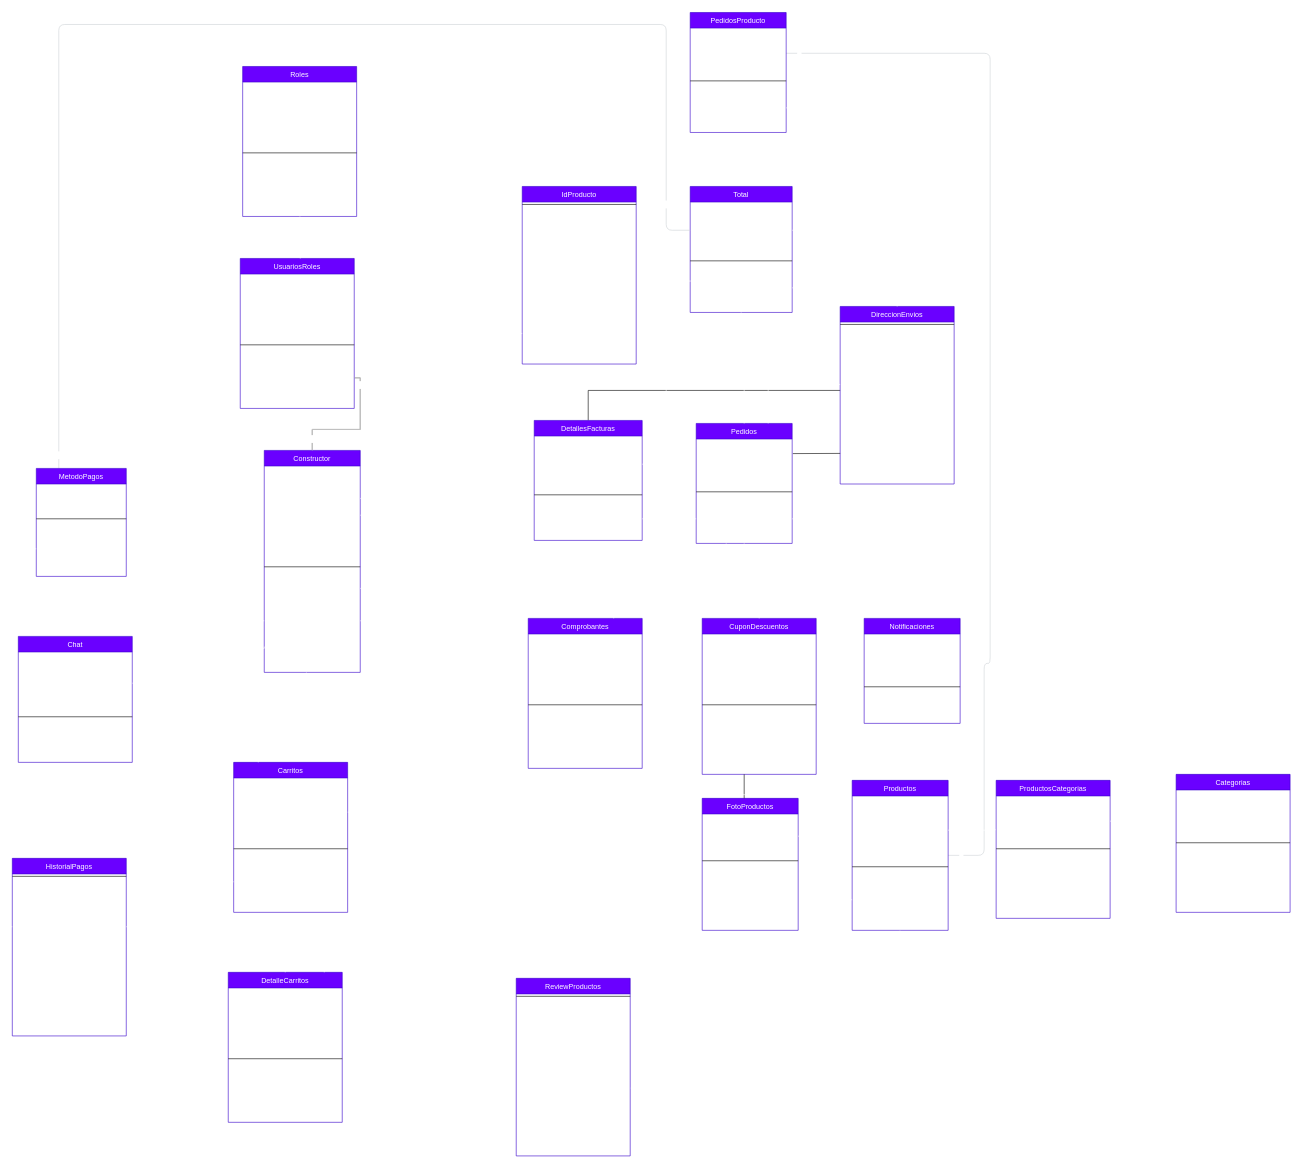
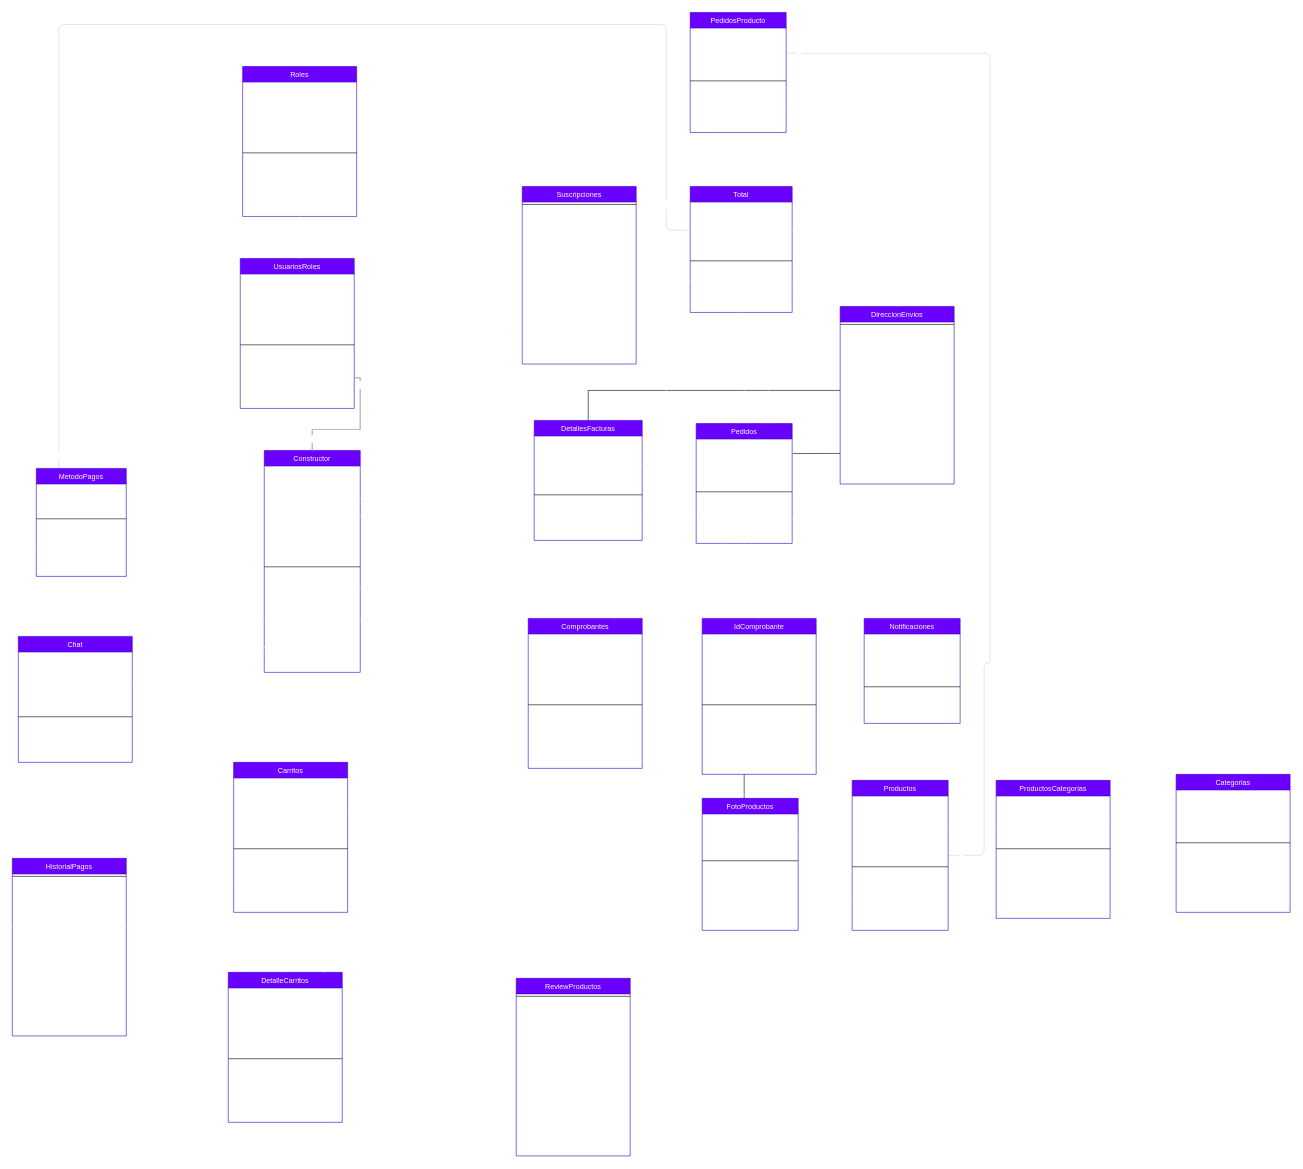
node "IdProducto": label "IdProducto" -> "Suscripciones"
node "CuponDescuentos": label "CuponDescuentos" -> "IdComprobante"
